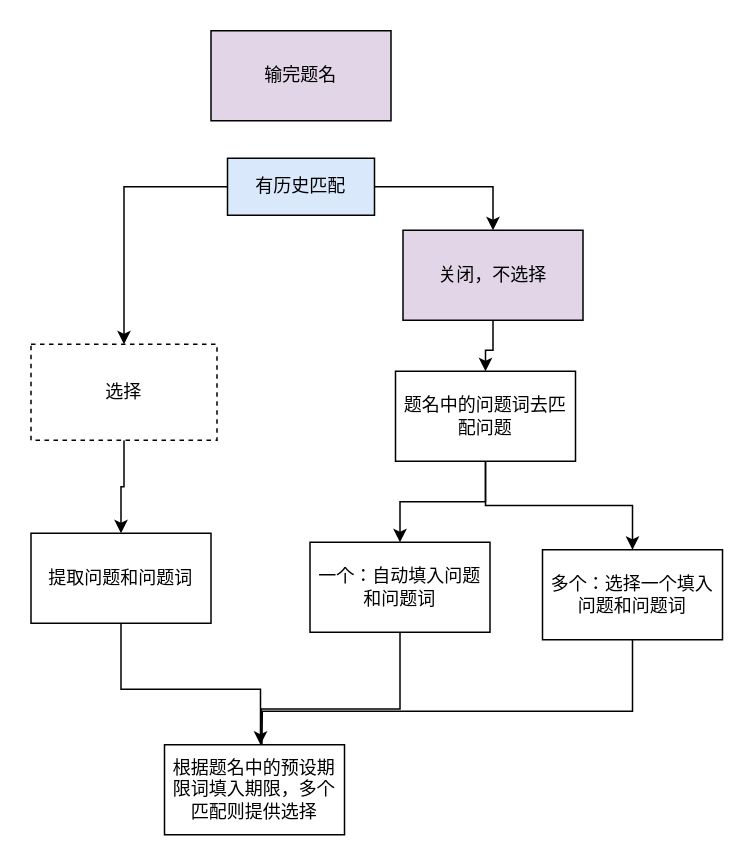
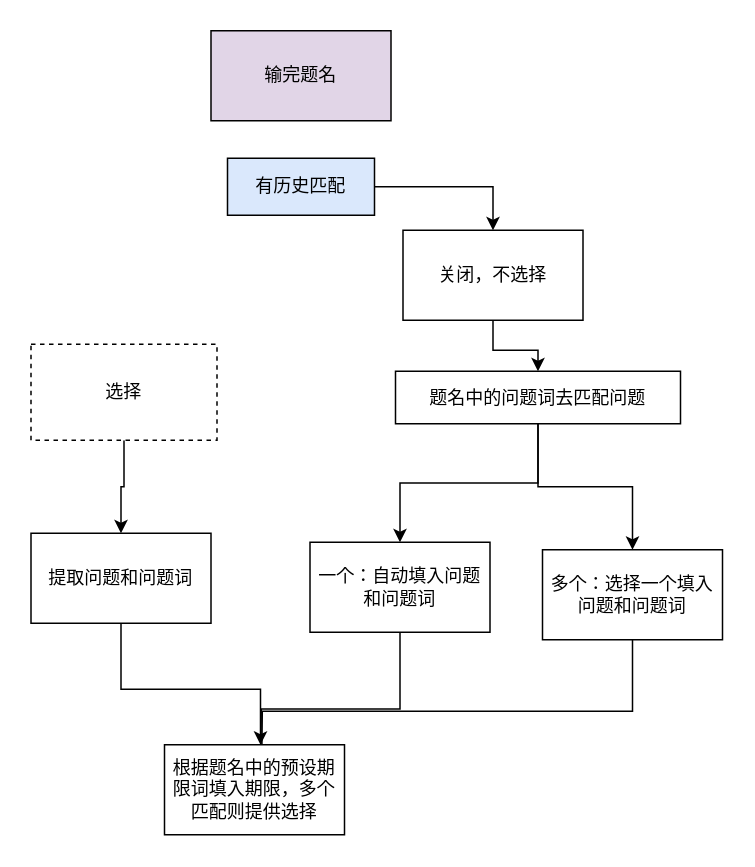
edge "有历史匹配" -> "选择": removed
node "关闭，不选择": fillcolor #e1d5e7 -> #ffffff
node "题名中的问题词去匹配问题": size 180x90 -> 285x53
